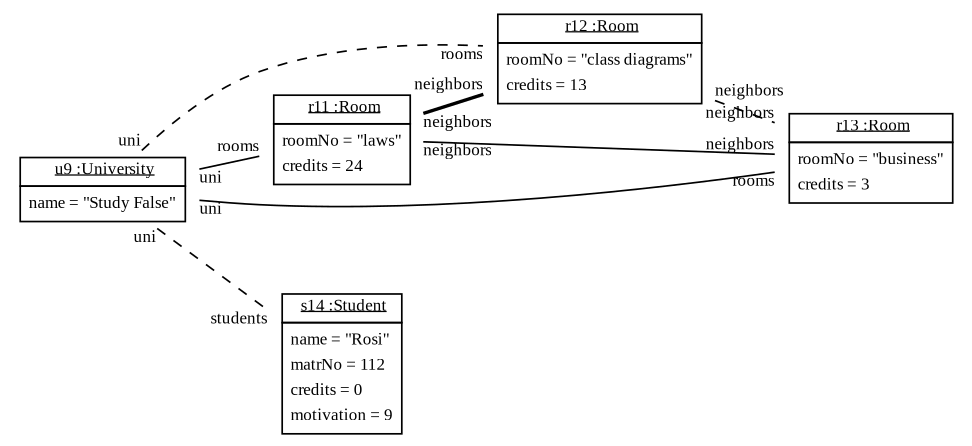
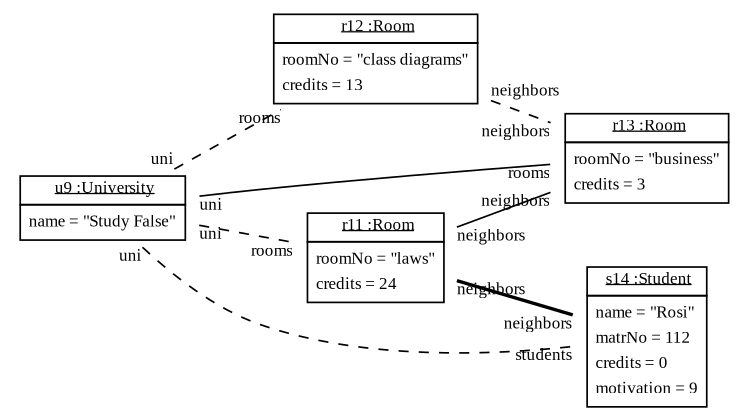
edge "r12 :Room" -- "r11 :Room": now "s14 :Student" -- "r11 :Room"
edge "r11 :Room" -- "u9 :University": style solid -> dashed
